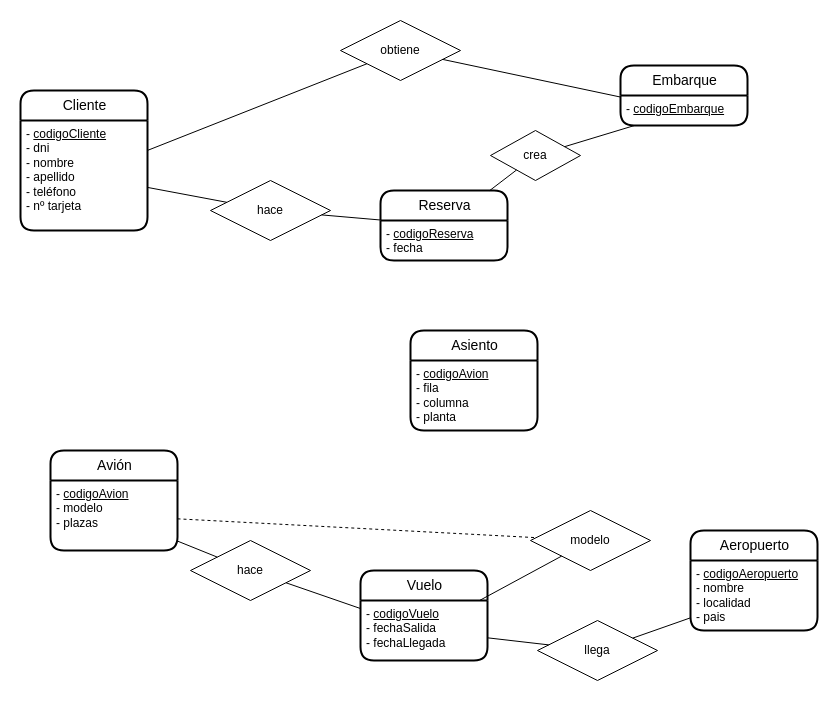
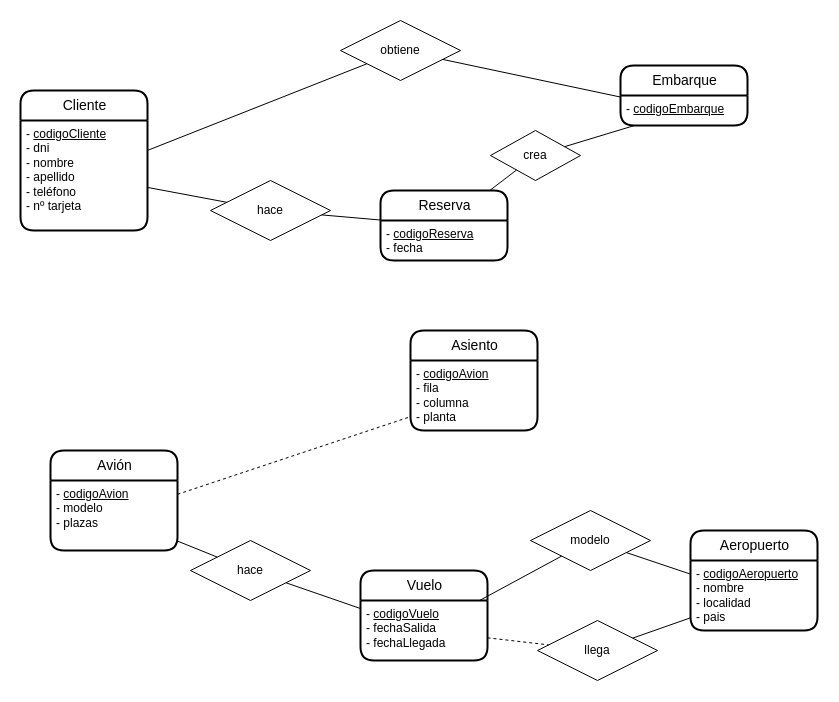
edge "- codigoAvion - modelo - plazas" -- "modelo": now "- codigoAvion - modelo - plazas" -- "- codigoAvion - fila - columna - planta"
edge "modelo" -- "- codigoAeropuerto - nombre - localidad - pais": added
edge "- codigoVuelo - fechaSalida - fechaLlegada" -- "llega": style solid -> dashed
